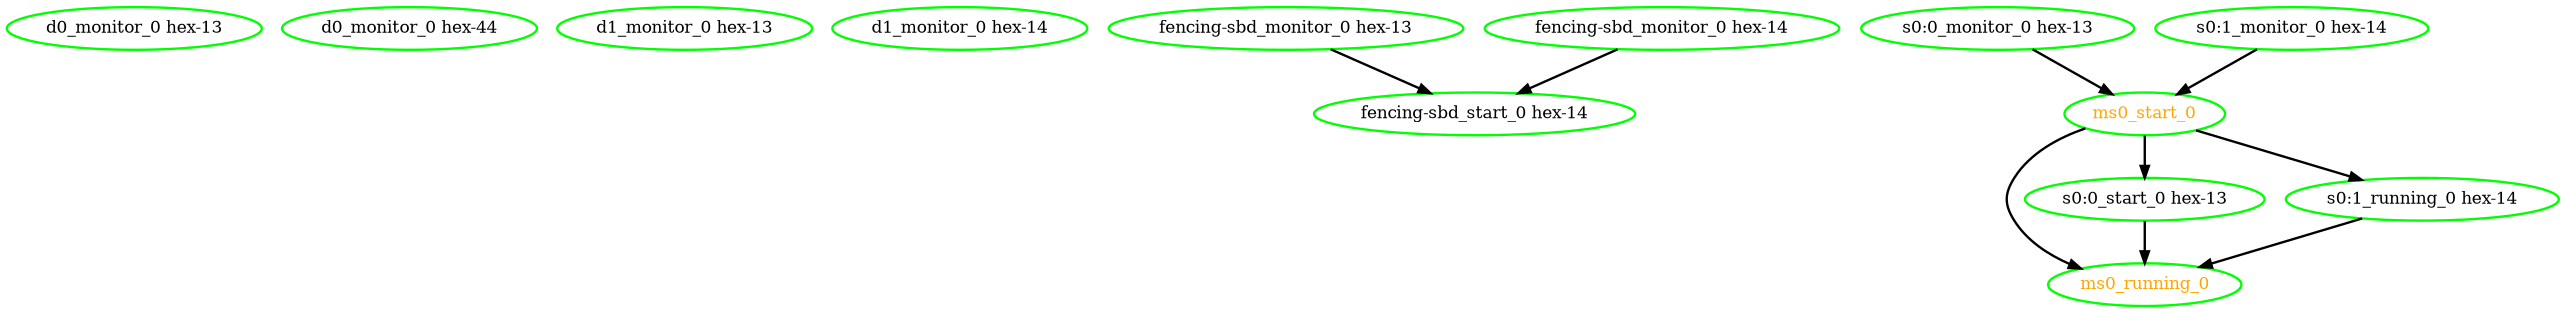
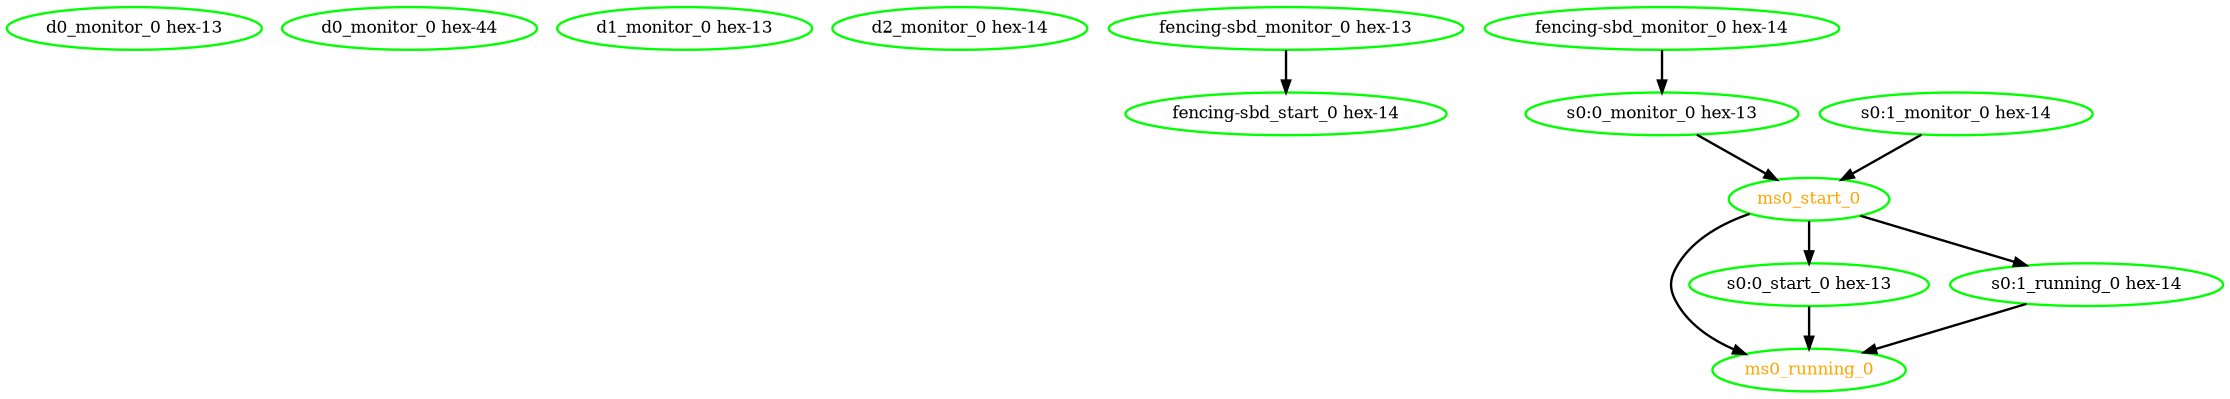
node "d1_monitor_0 hex-14": label "d1_monitor_0 hex-14" -> "d2_monitor_0 hex-14"
edge "fencing-sbd_monitor_0 hex-14" -> "fencing-sbd_start_0 hex-14": now "fencing-sbd_monitor_0 hex-14" -> "s0:0_monitor_0 hex-13"
